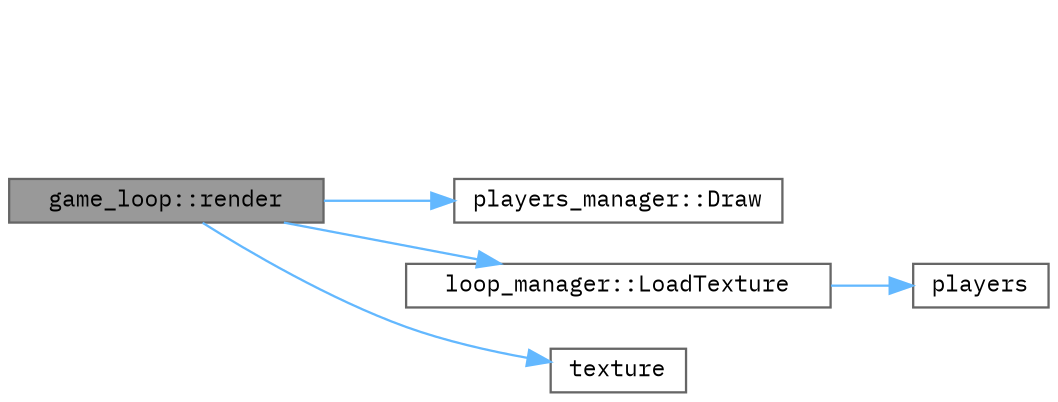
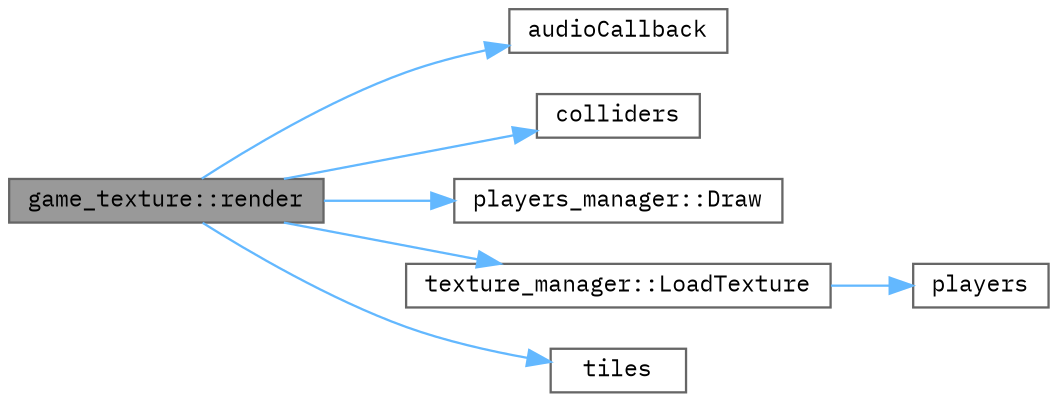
node "audioCallback": added
node "colliders": added
node "game_loop::render": label "game_loop::render" -> "game_texture::render"
node "loop_manager::LoadTexture": label "loop_manager::LoadTexture" -> "texture_manager::LoadTexture"
node "texture": label "texture" -> "tiles"
